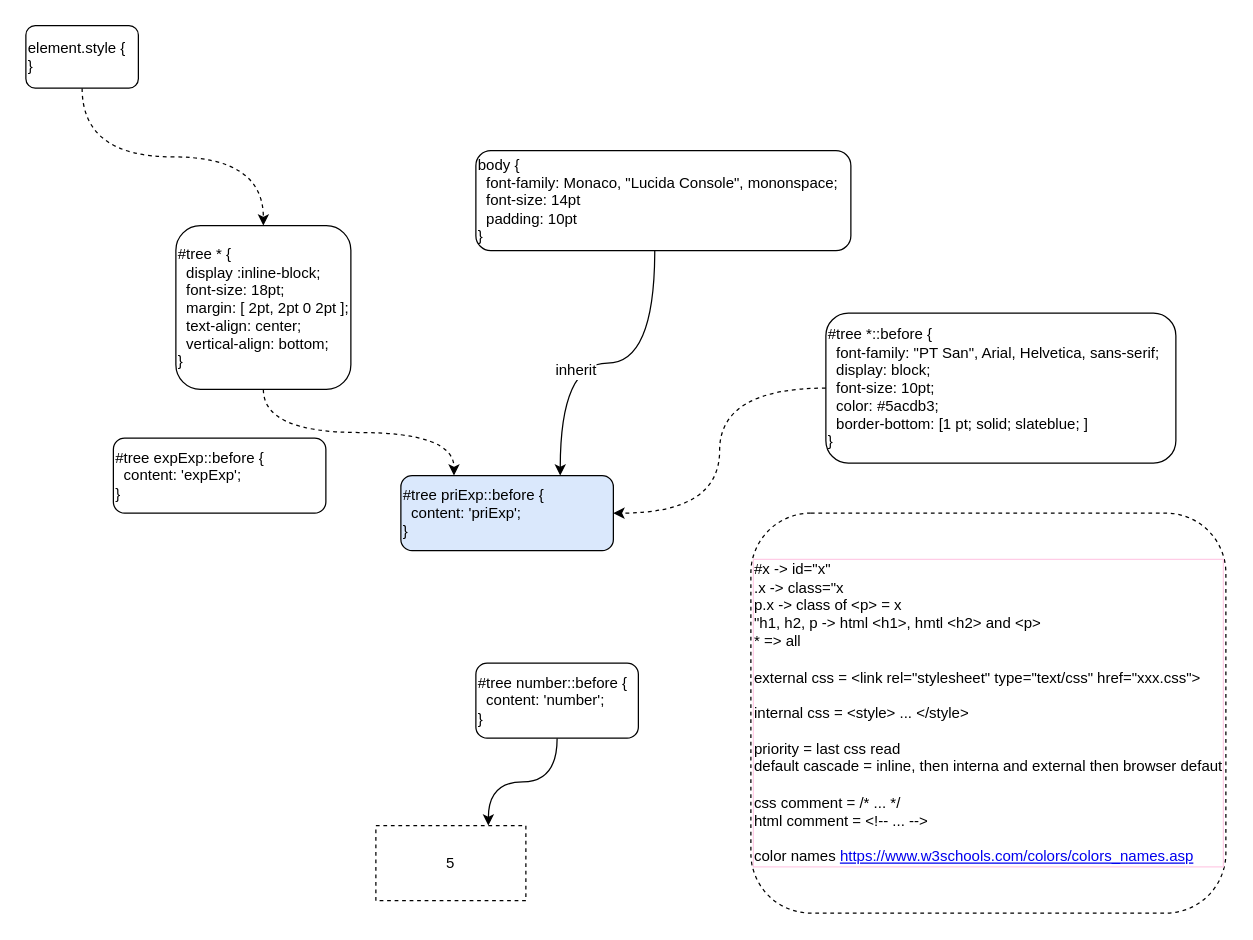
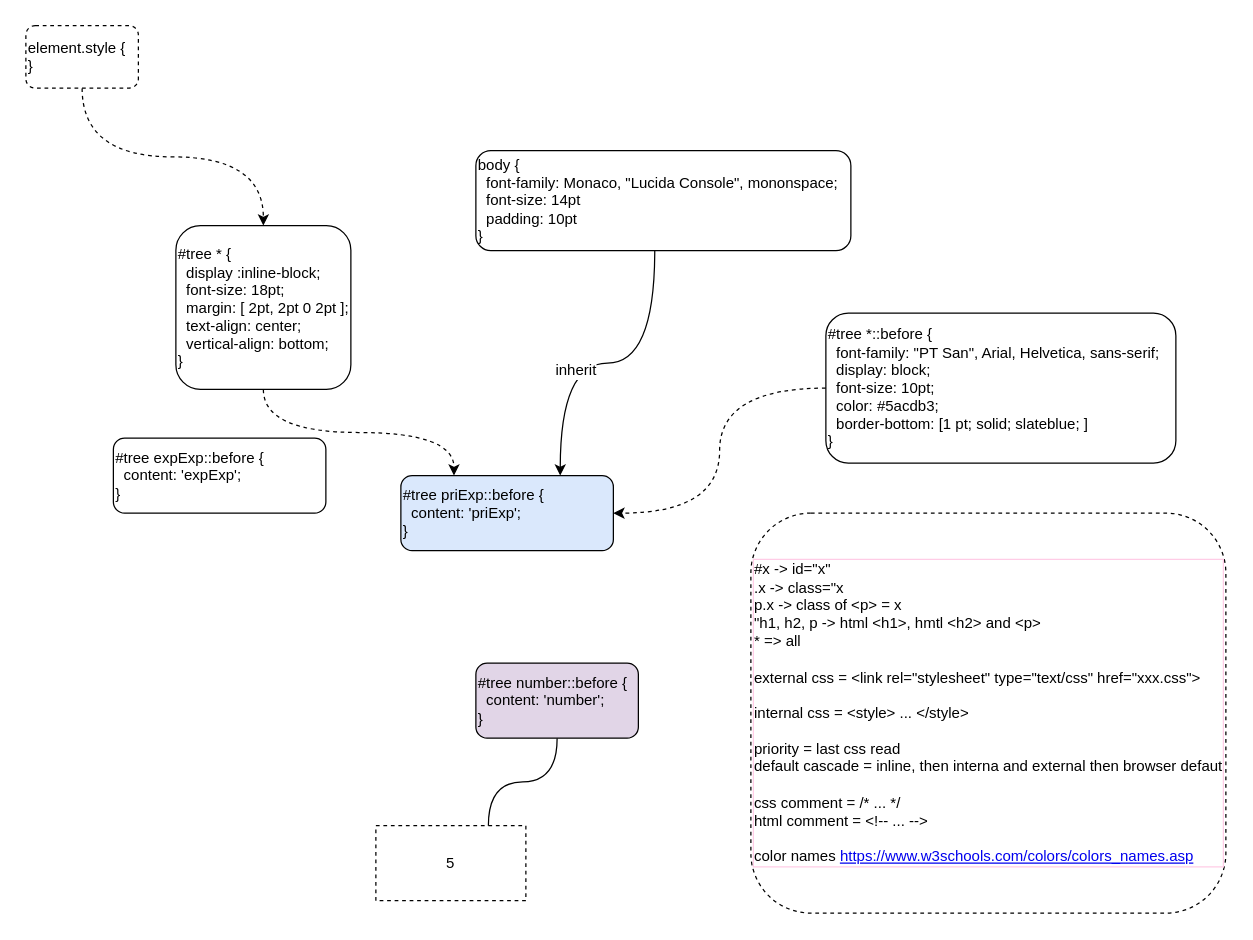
node "element.style { }": style solid -> dashed
node "#tree number::before { content: 'number'; }": fillcolor #ffffff -> #e1d5e7
edge "#tree number::before { content: 'number'; }" -> "5": arrowhead classic -> none
